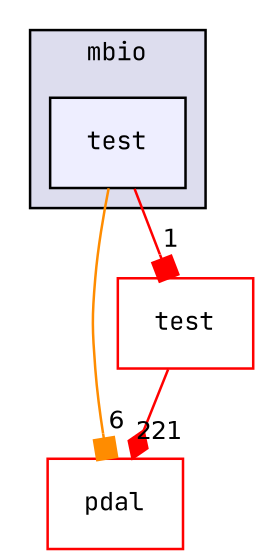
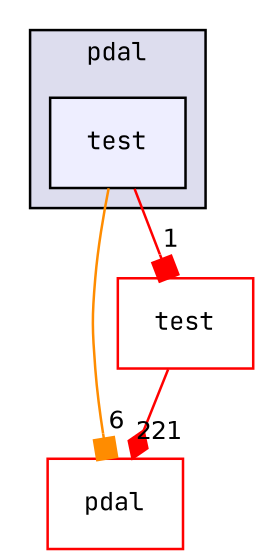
cluster "mbio": label "mbio" -> "pdal"
